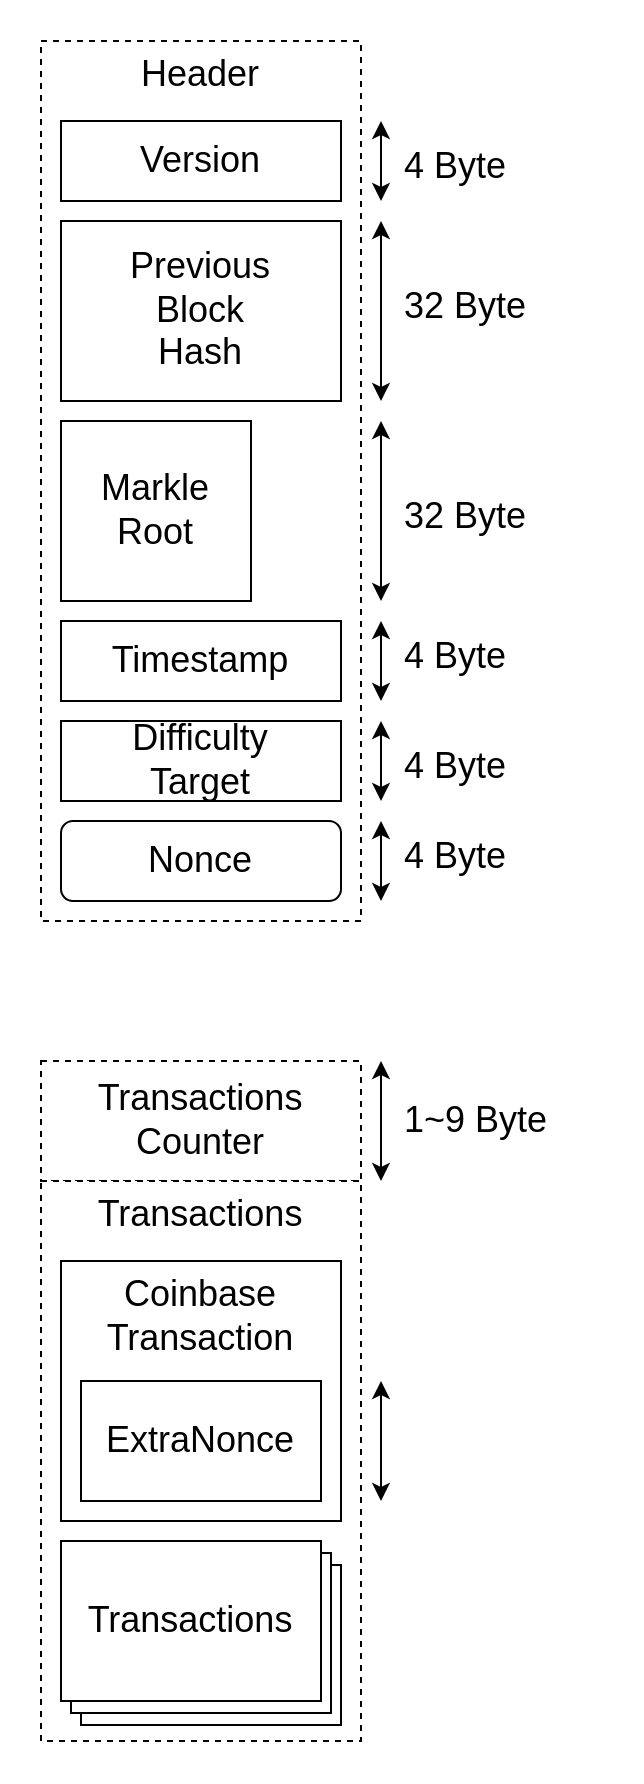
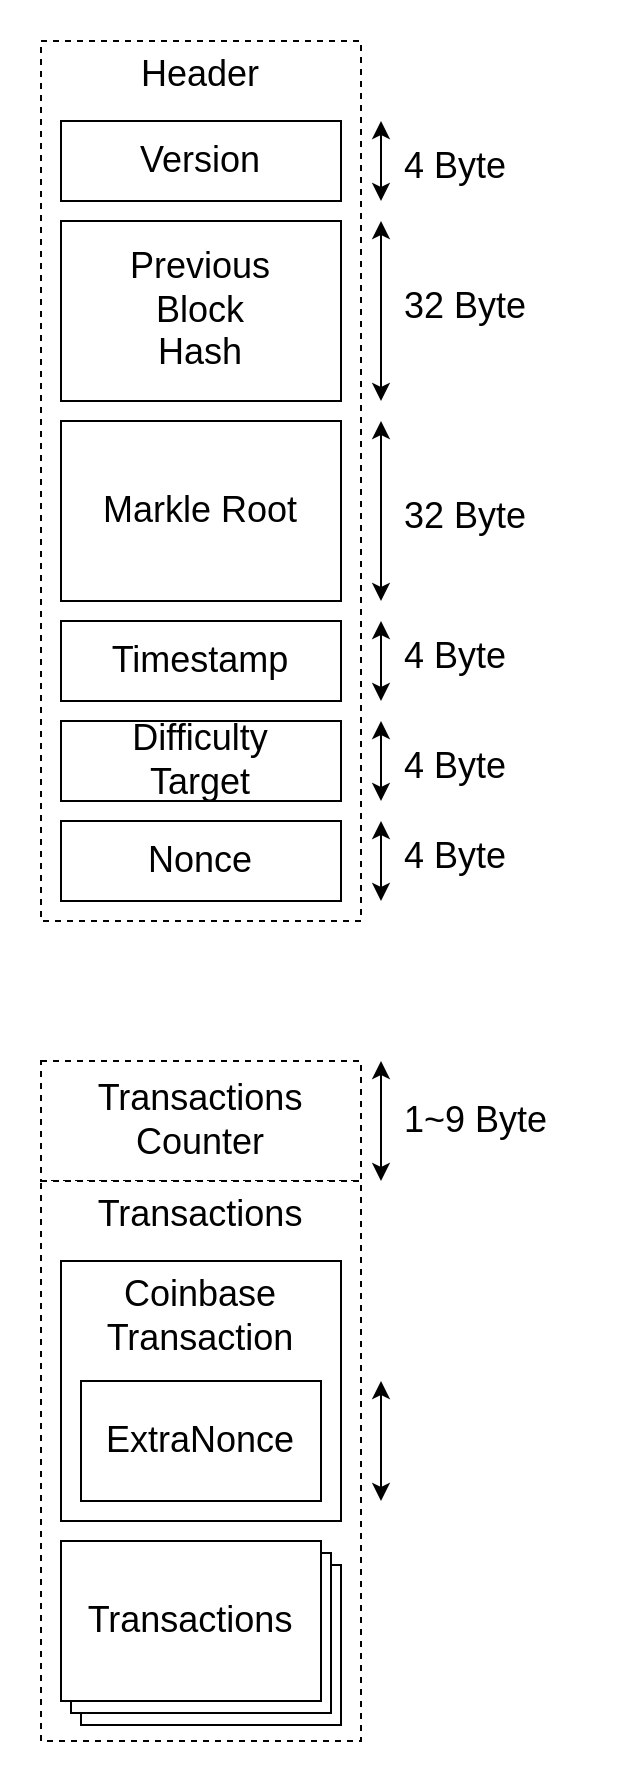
node "Markle Root": size 190x180 -> 280x180
node "Nonce": shape rounded rectangle -> rectangle
